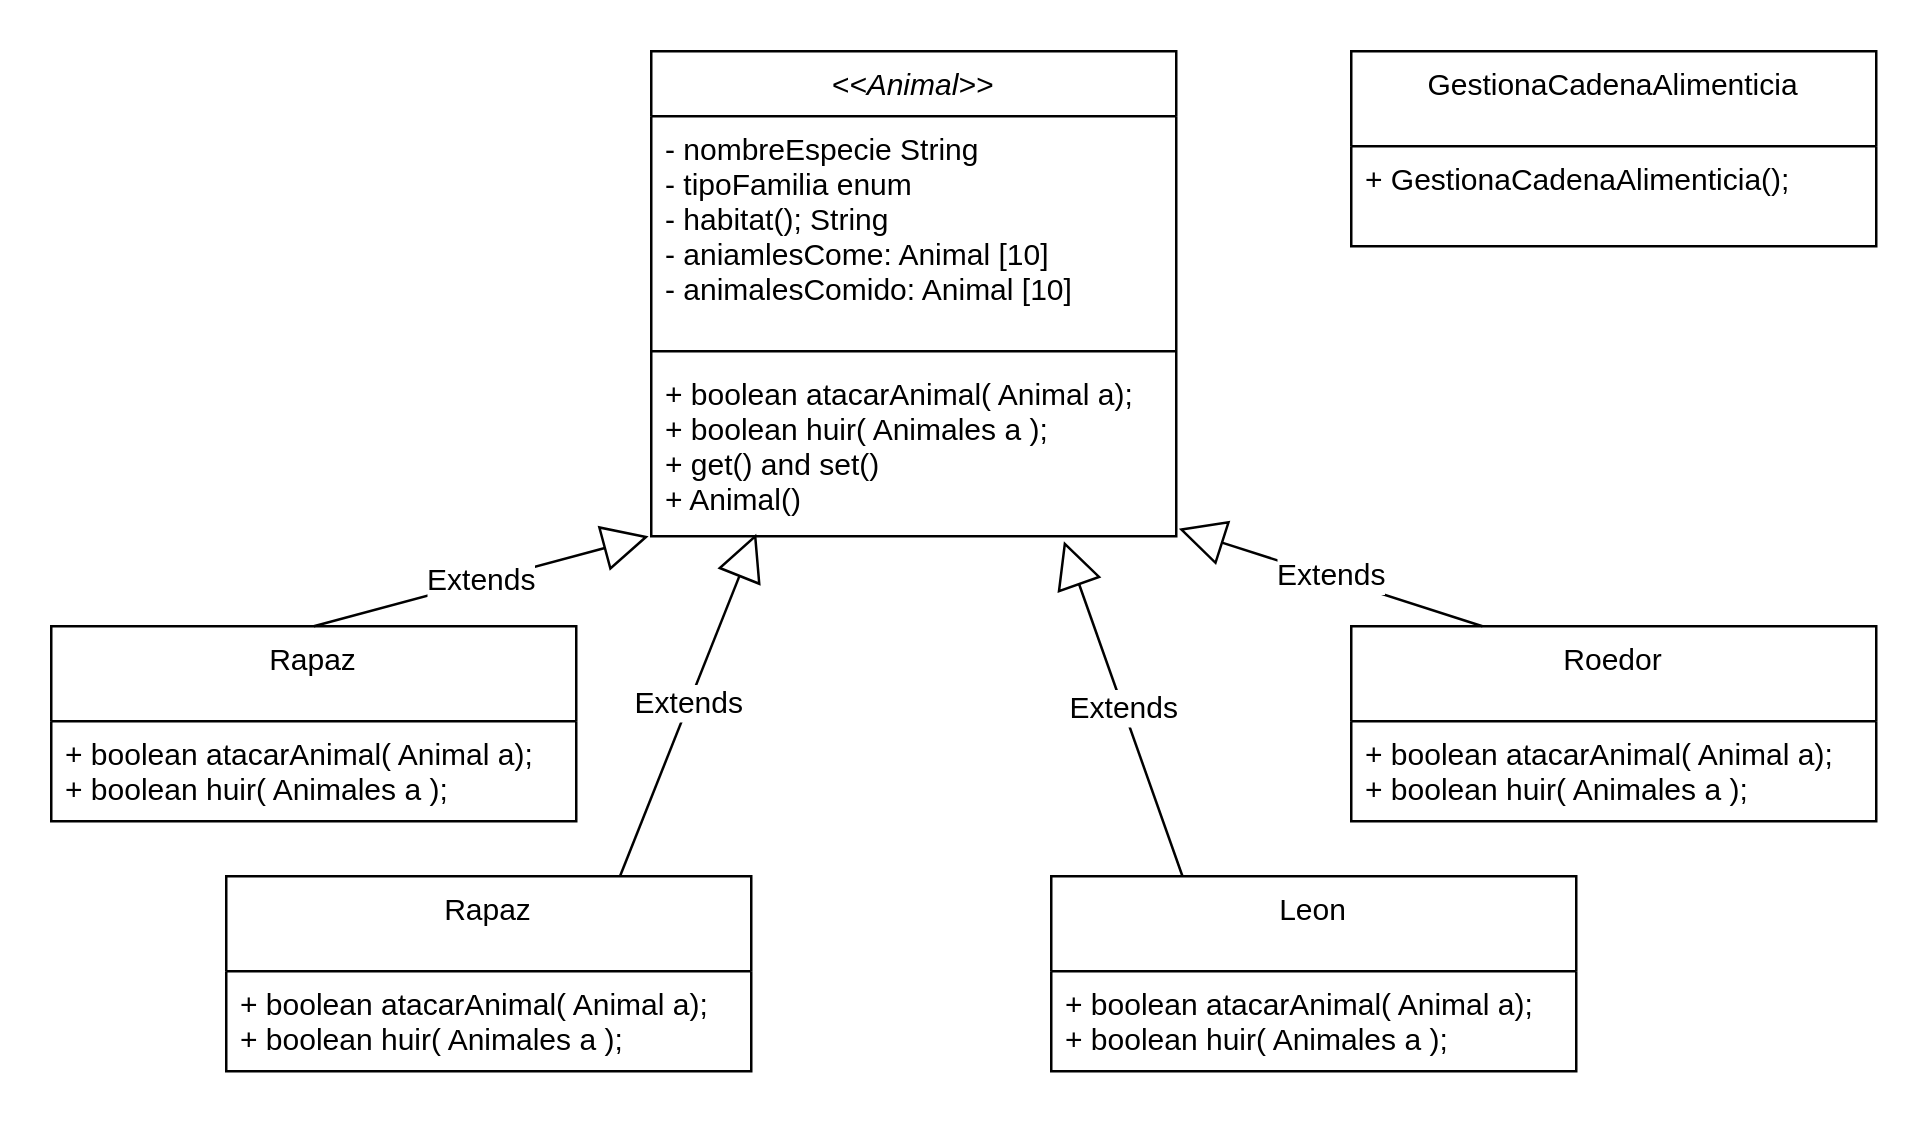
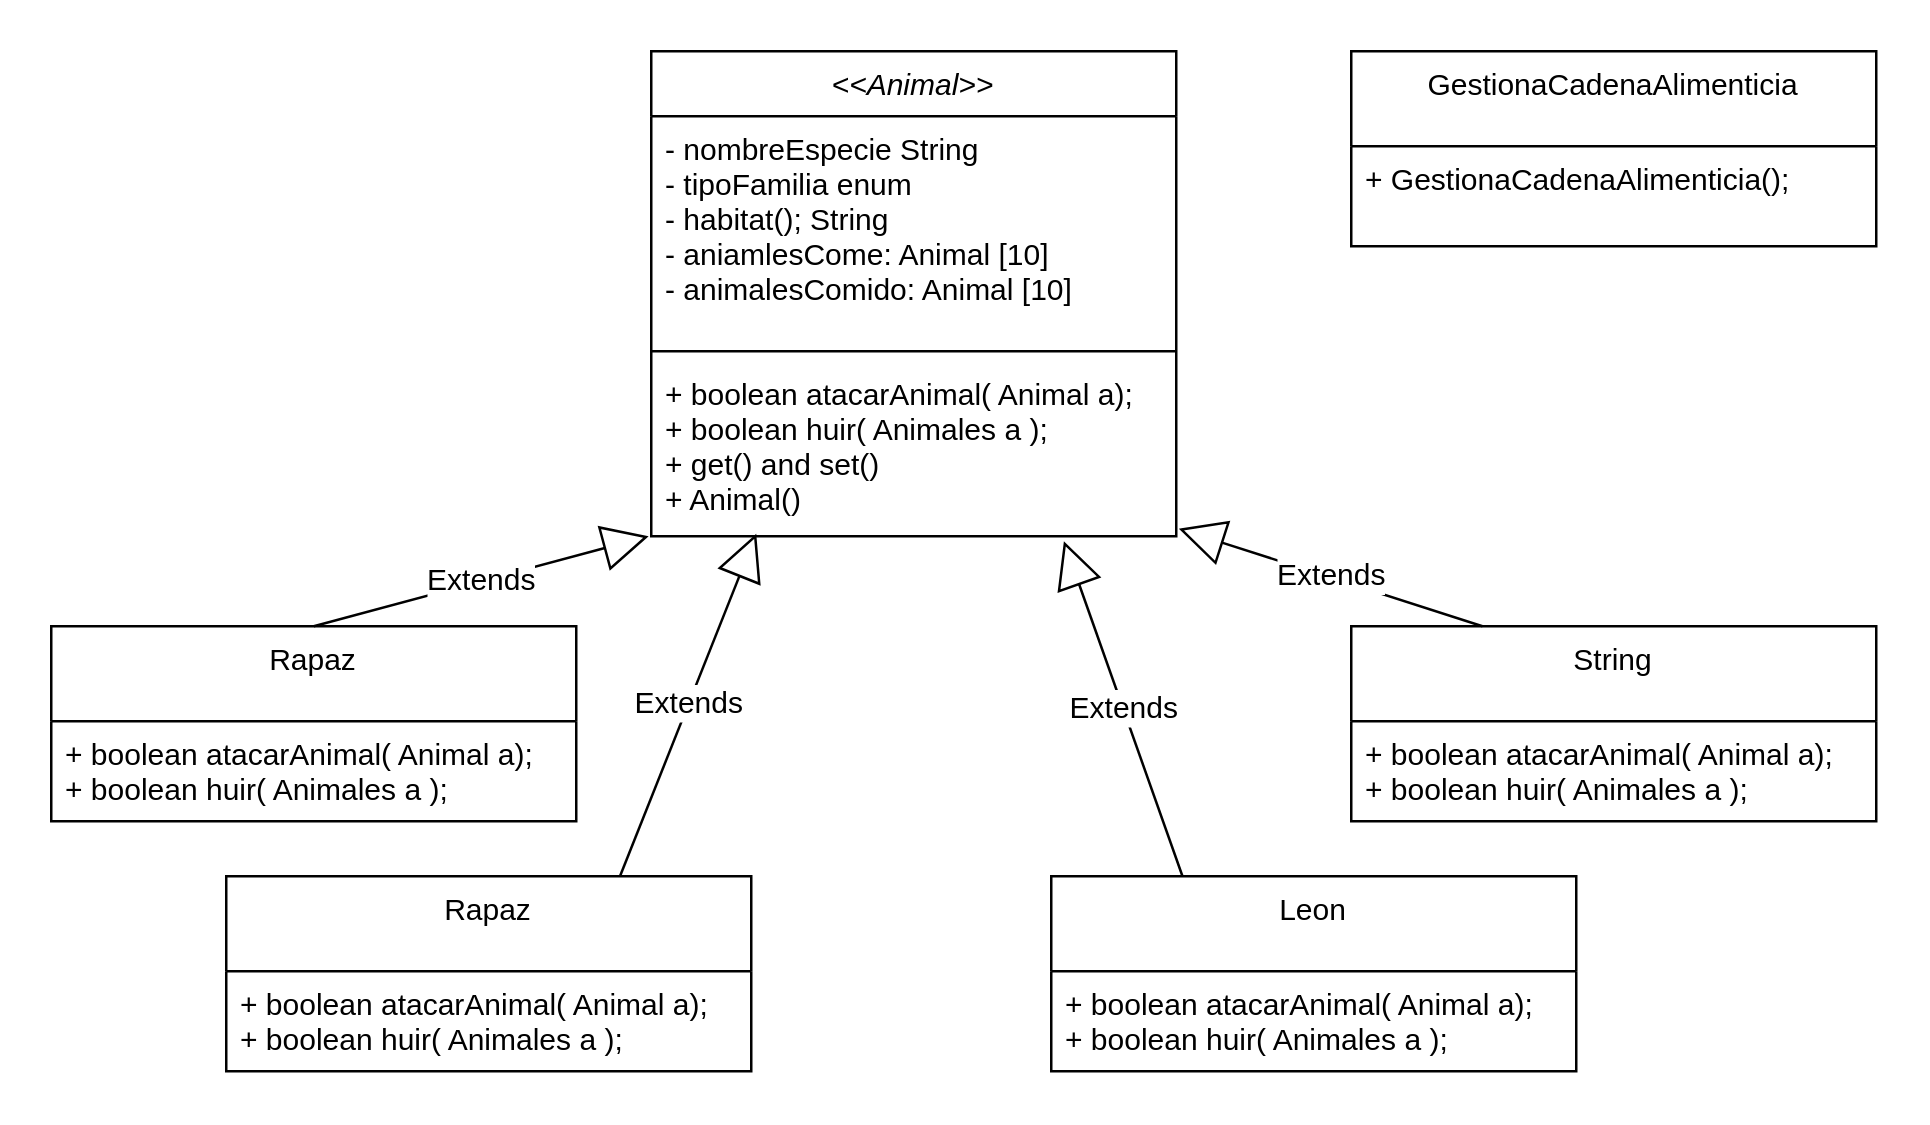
node "Roedor": label "Roedor" -> "String"
